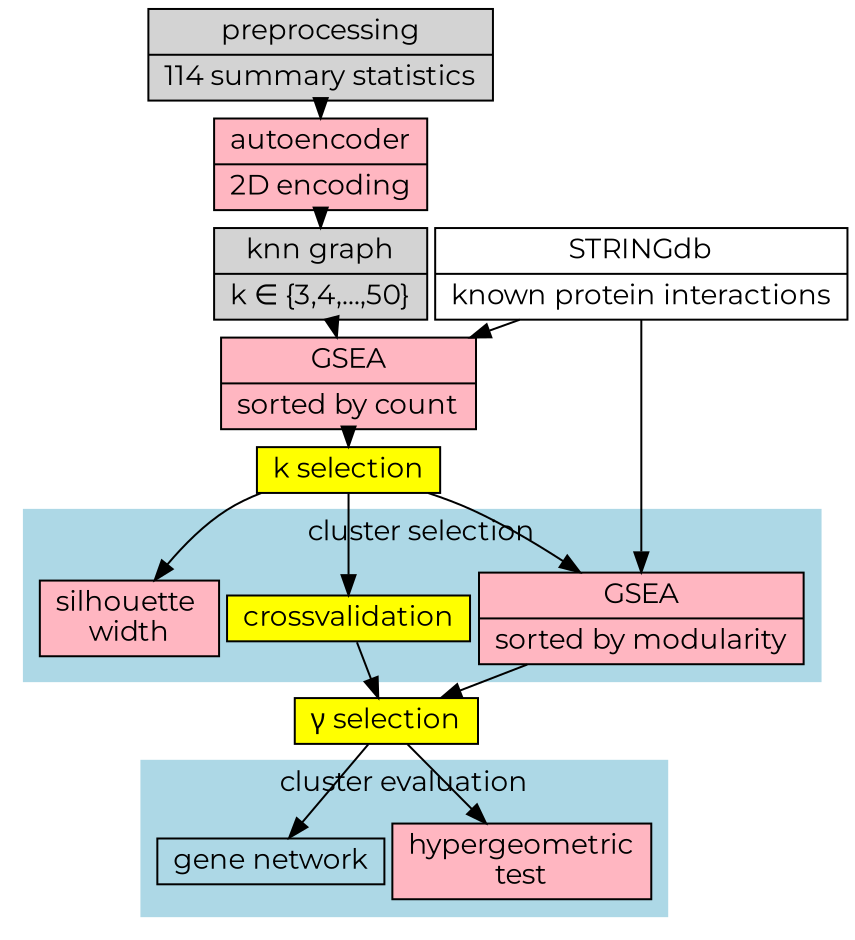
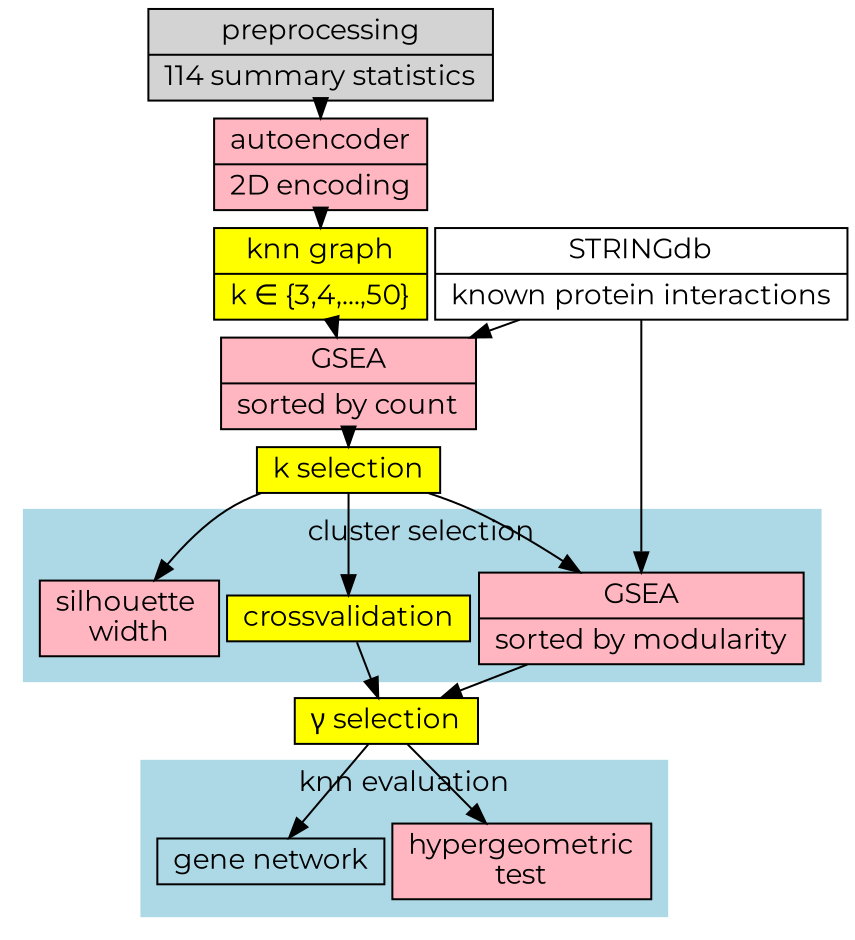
node "knn graph": fillcolor lightgrey -> yellow
cluster "cluster evaluation": label "cluster evaluation" -> "knn evaluation"
